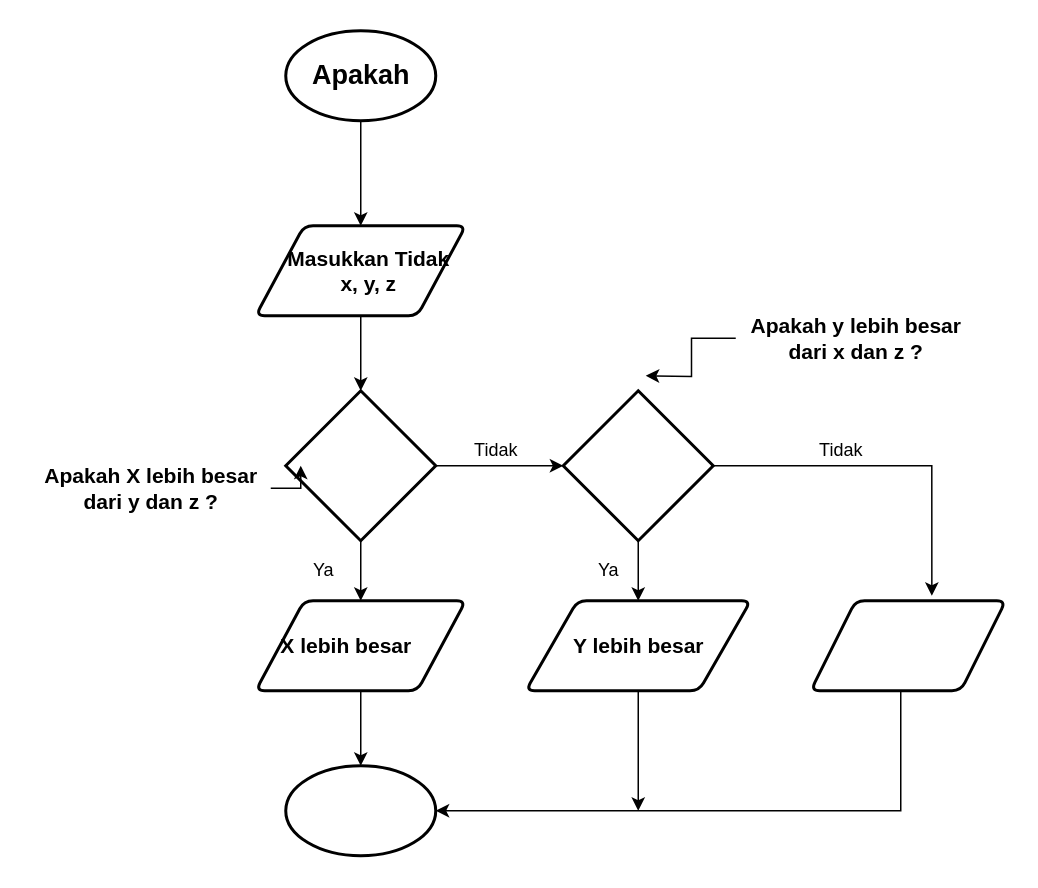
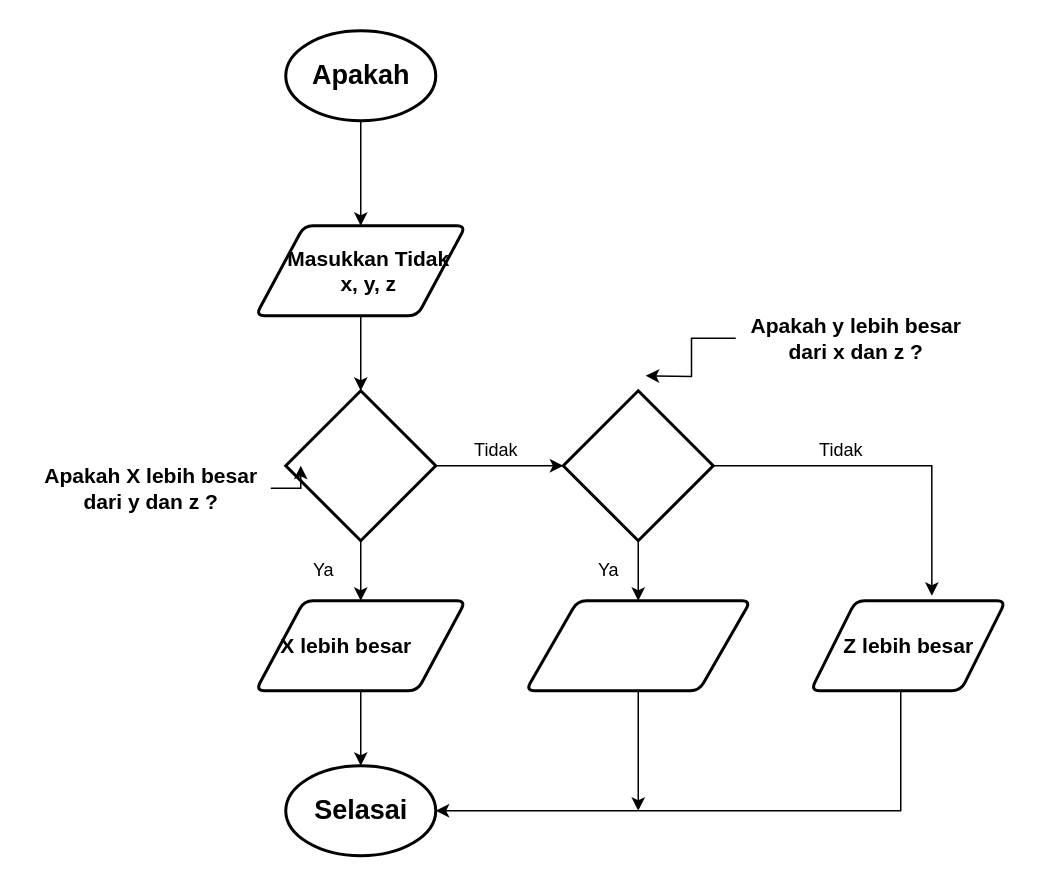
node "Y lebih besar": removed
node "Z lebih besar": added
node "Selasai": added
